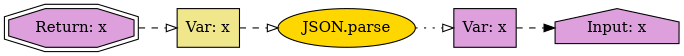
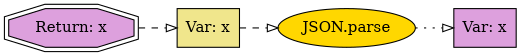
node "Input: x": removed
